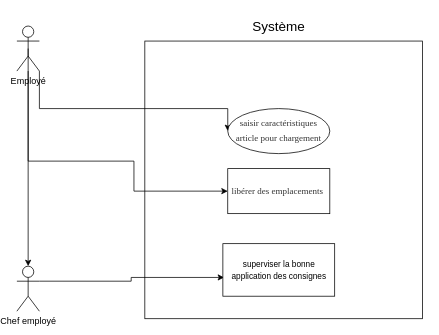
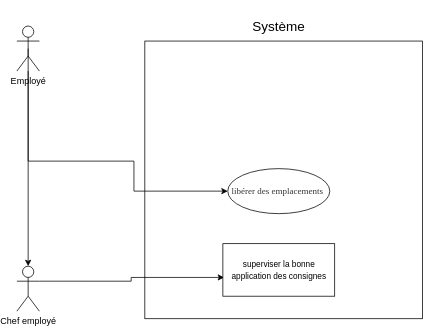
edge "Employé" -> "saisir caractéristiques article pour chargement": removed
node "saisir caractéristiques article pour chargement": removed
node "libérer des emplacements": shape rectangle -> ellipse
